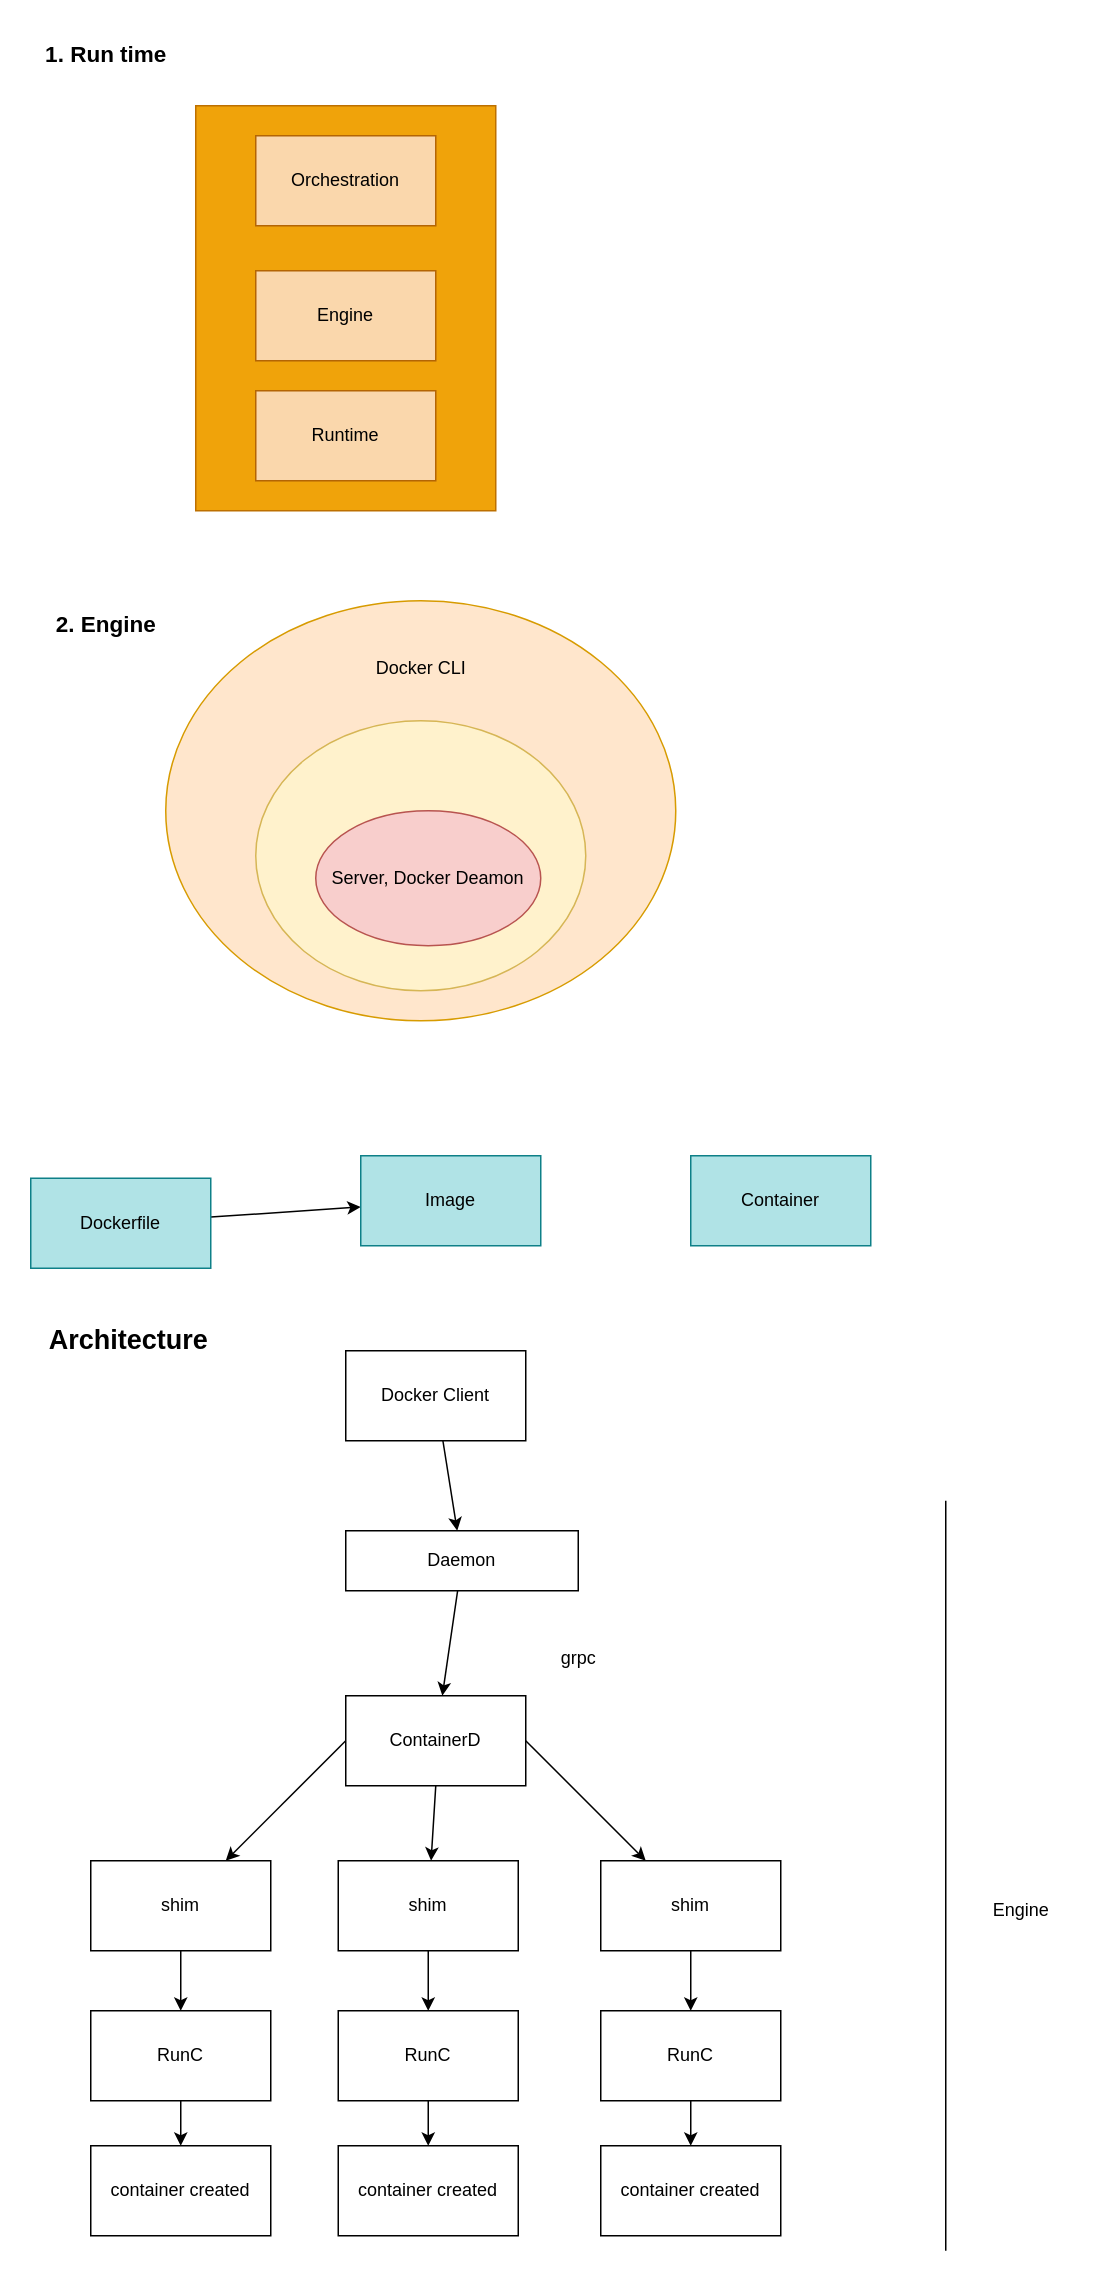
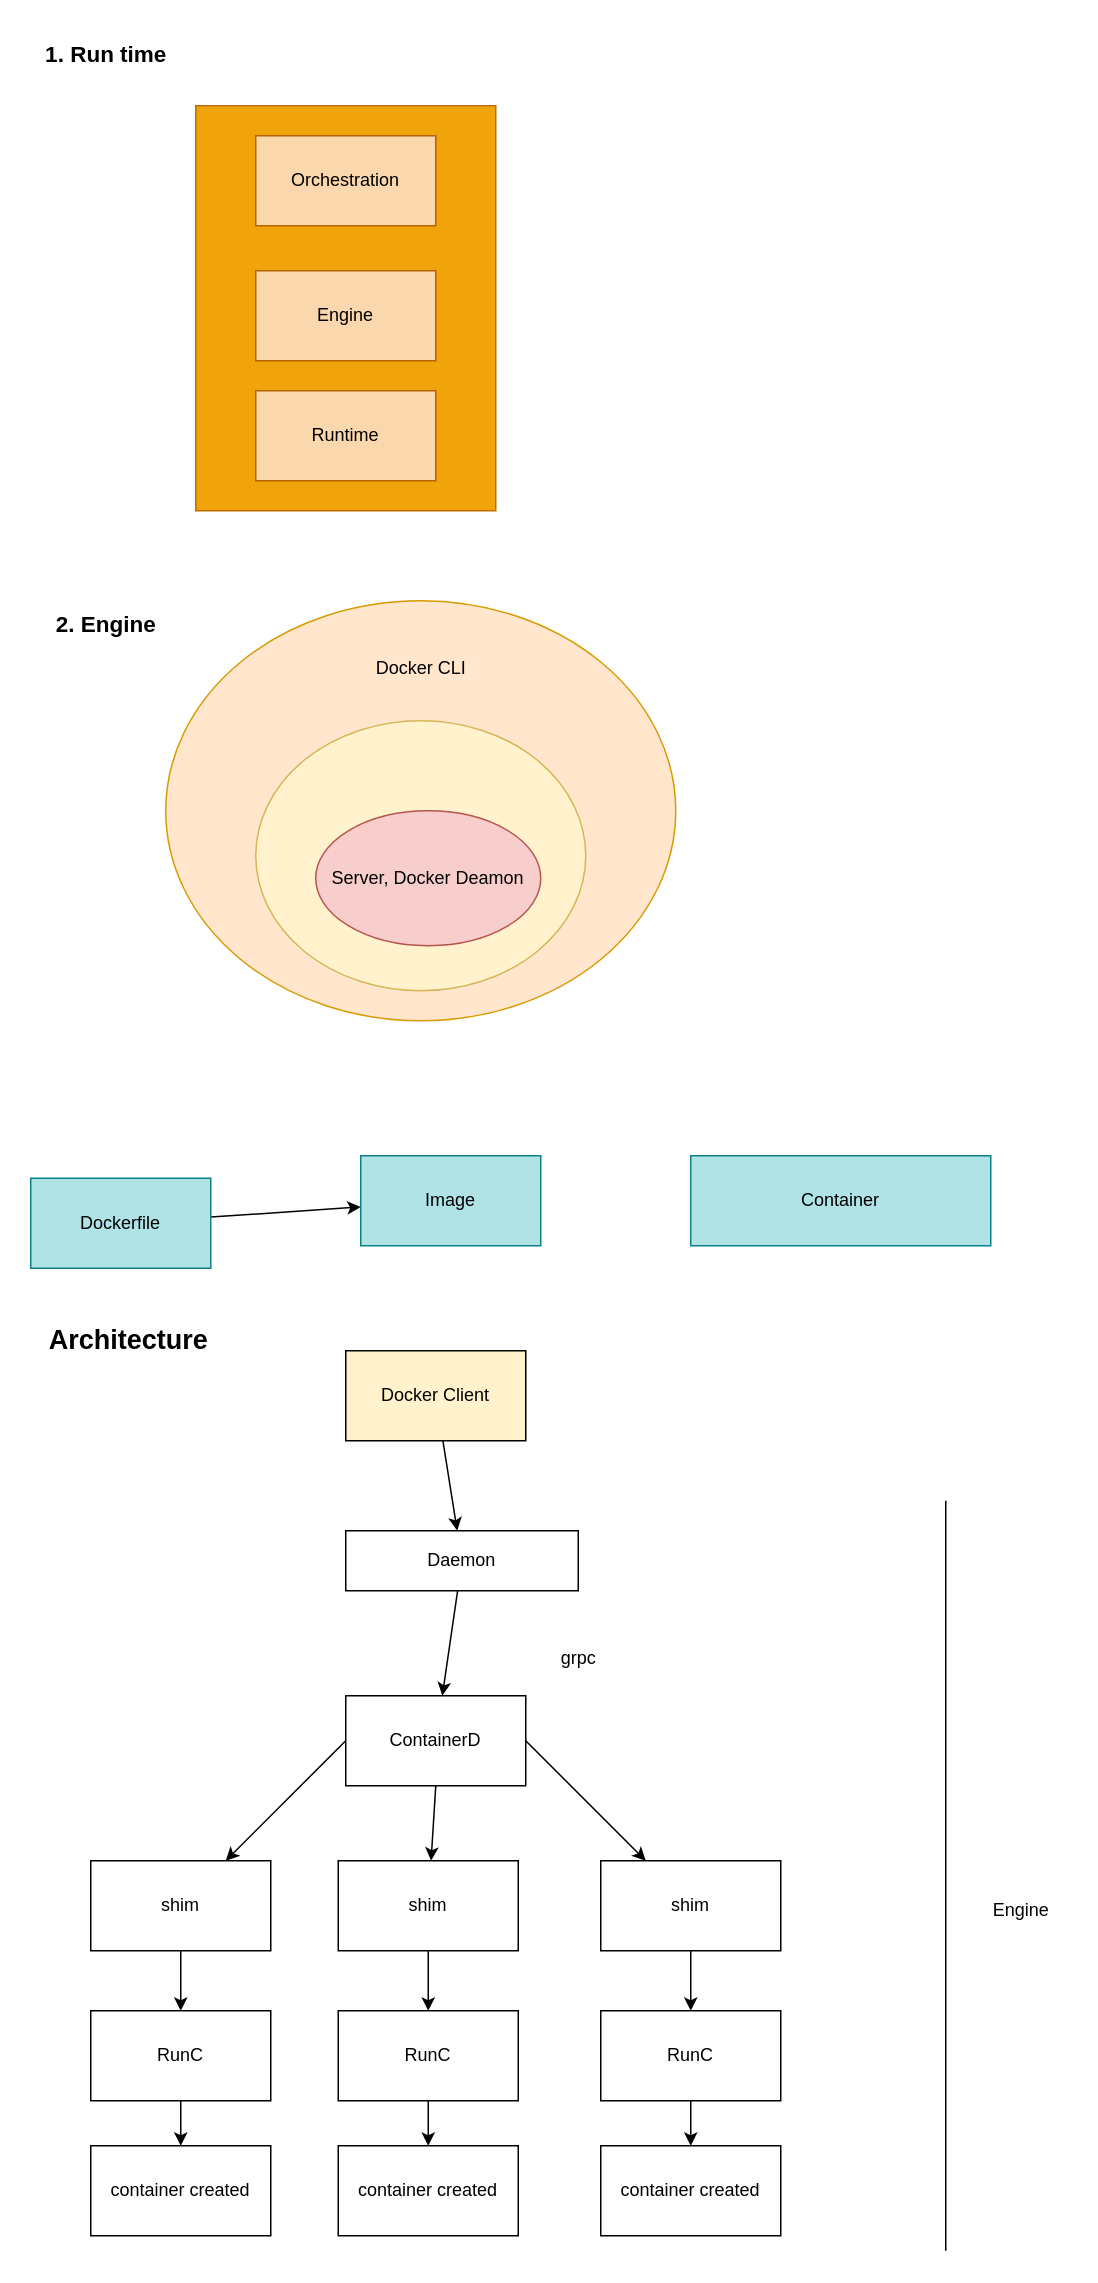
node "Container": size 180x90 -> 300x90
node "Docker Client": fillcolor #ffffff -> #fff2cc
